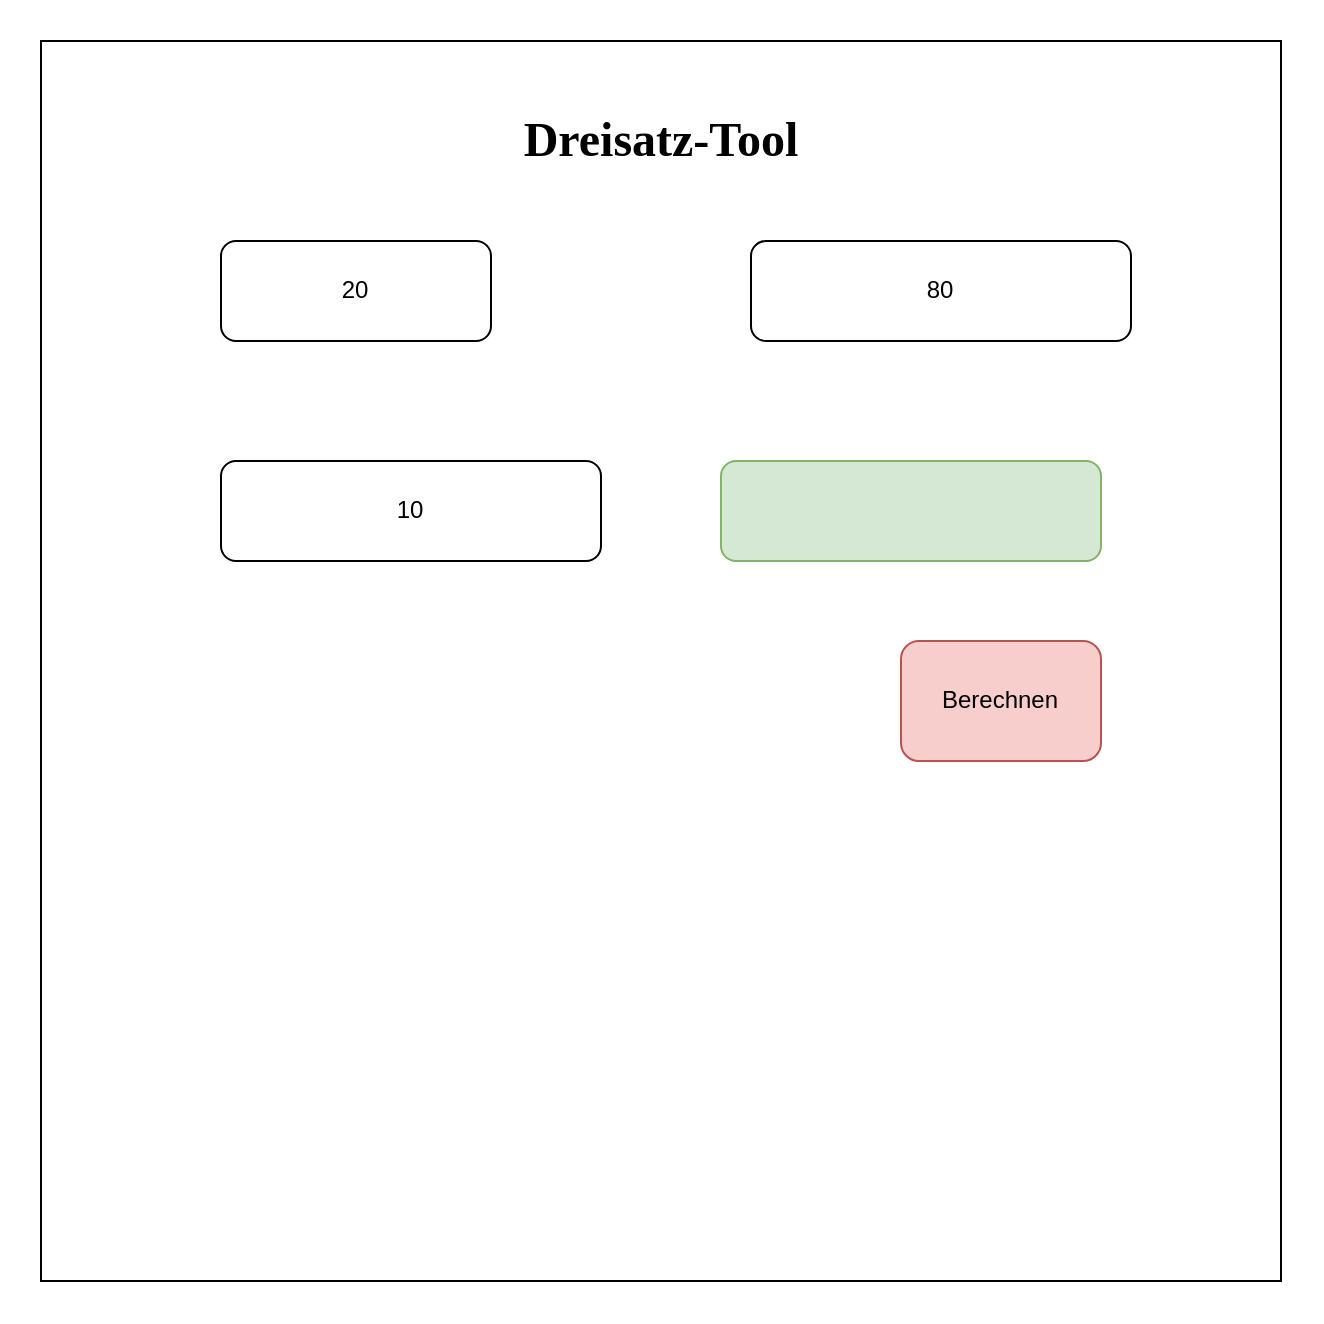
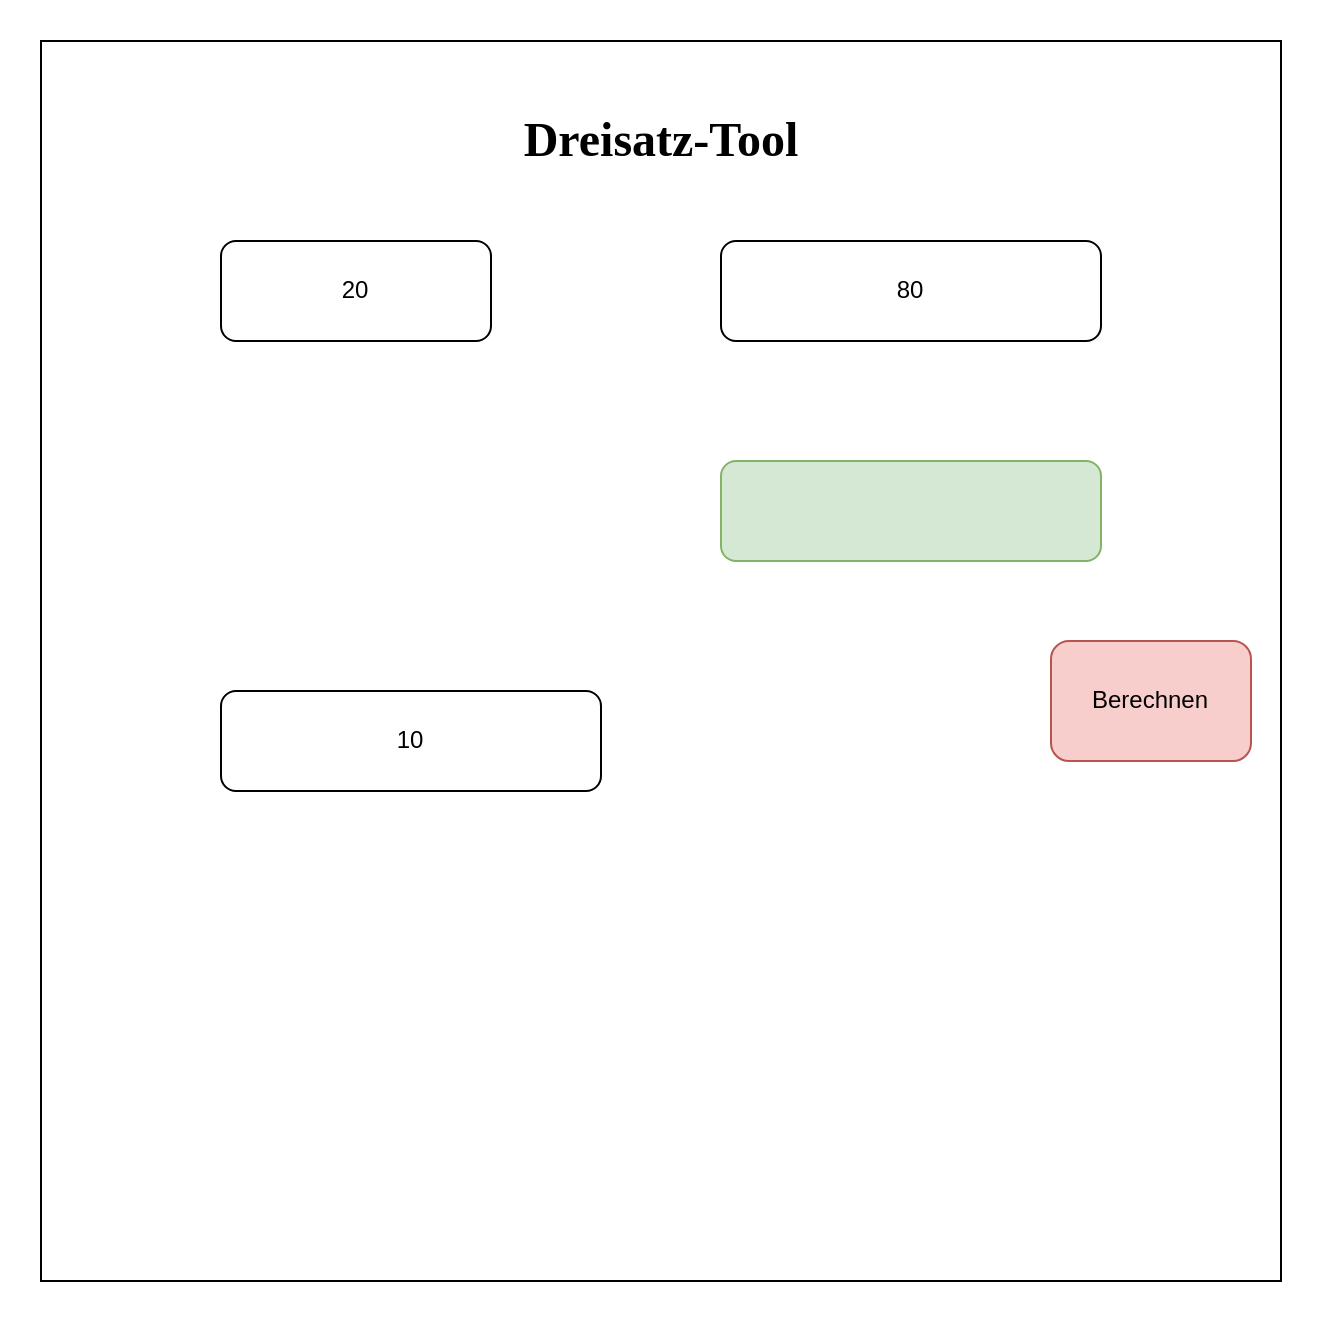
node "80": moved (941, 291) -> (911, 291)
node "10": moved (411, 511) -> (411, 741)
node "Berechnen": moved (1001, 701) -> (1151, 701)
